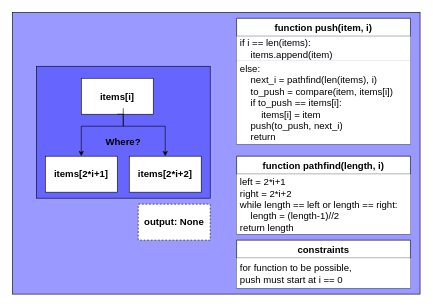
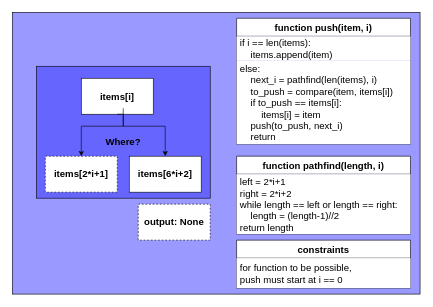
node "items[2*i+1]": style solid -> dashed
node "items[2*i+2]": label "items[2*i+2]" -> "items[6*i+2]"
